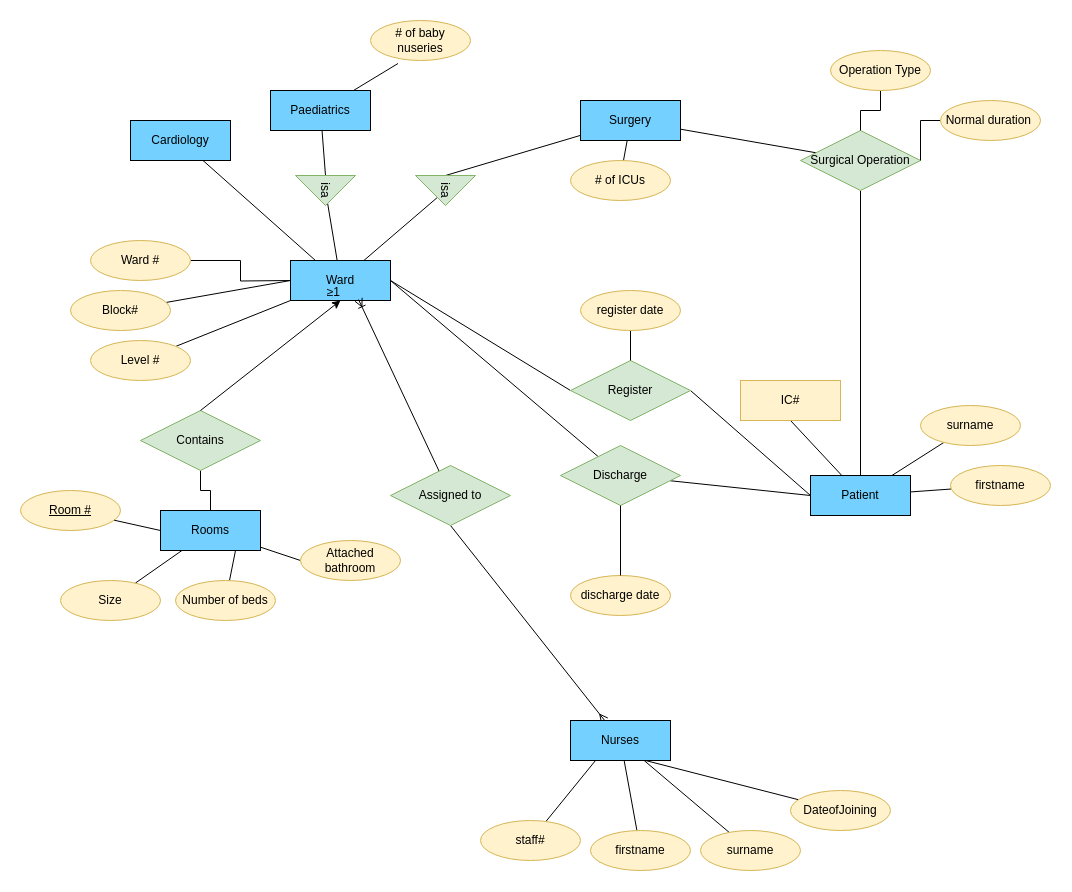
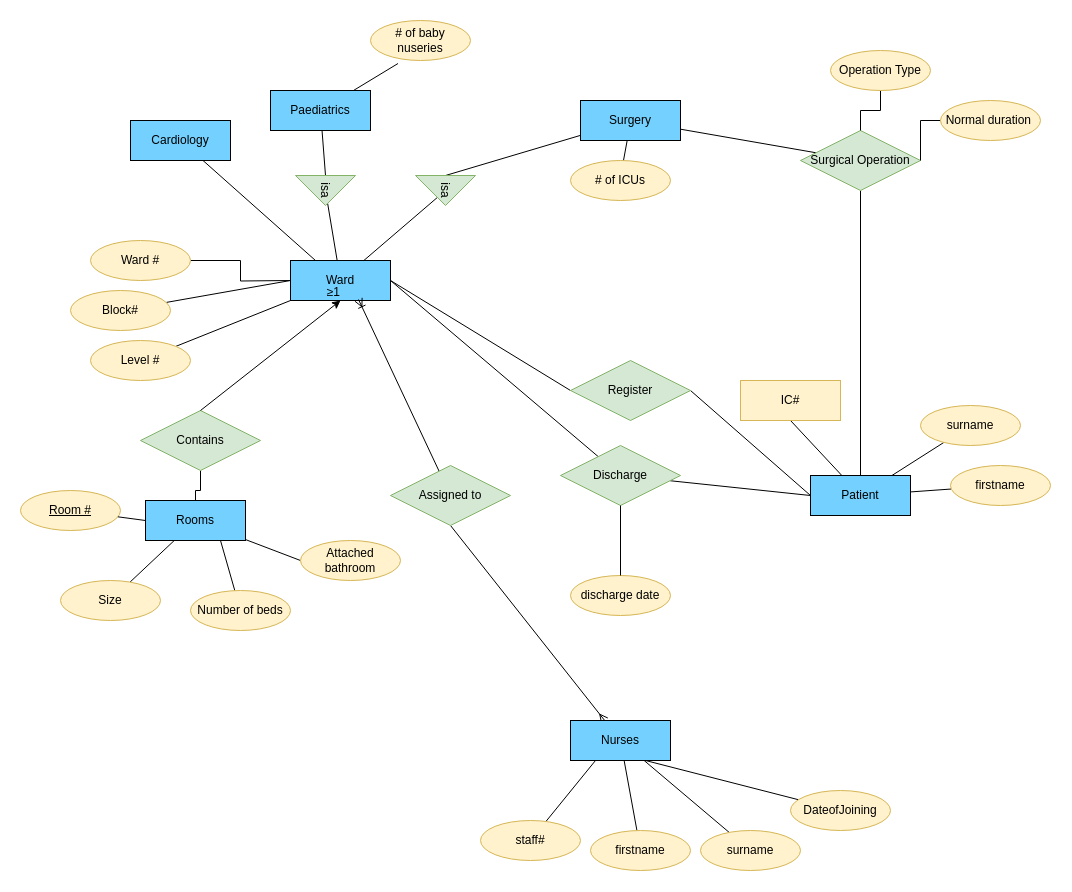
node "register date": removed
edge "register date" -- "Register": removed
node "Rooms": moved (211, 531) -> (196, 521)
node "Number of beds": moved (226, 601) -> (241, 611)
